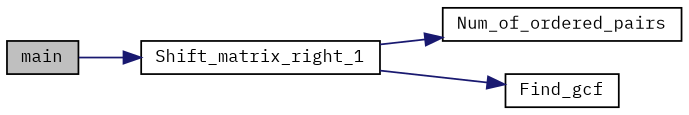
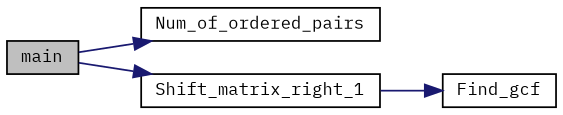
edge "Shift_matrix_right_1" -> "Num_of_ordered_pairs": now "main" -> "Num_of_ordered_pairs"
